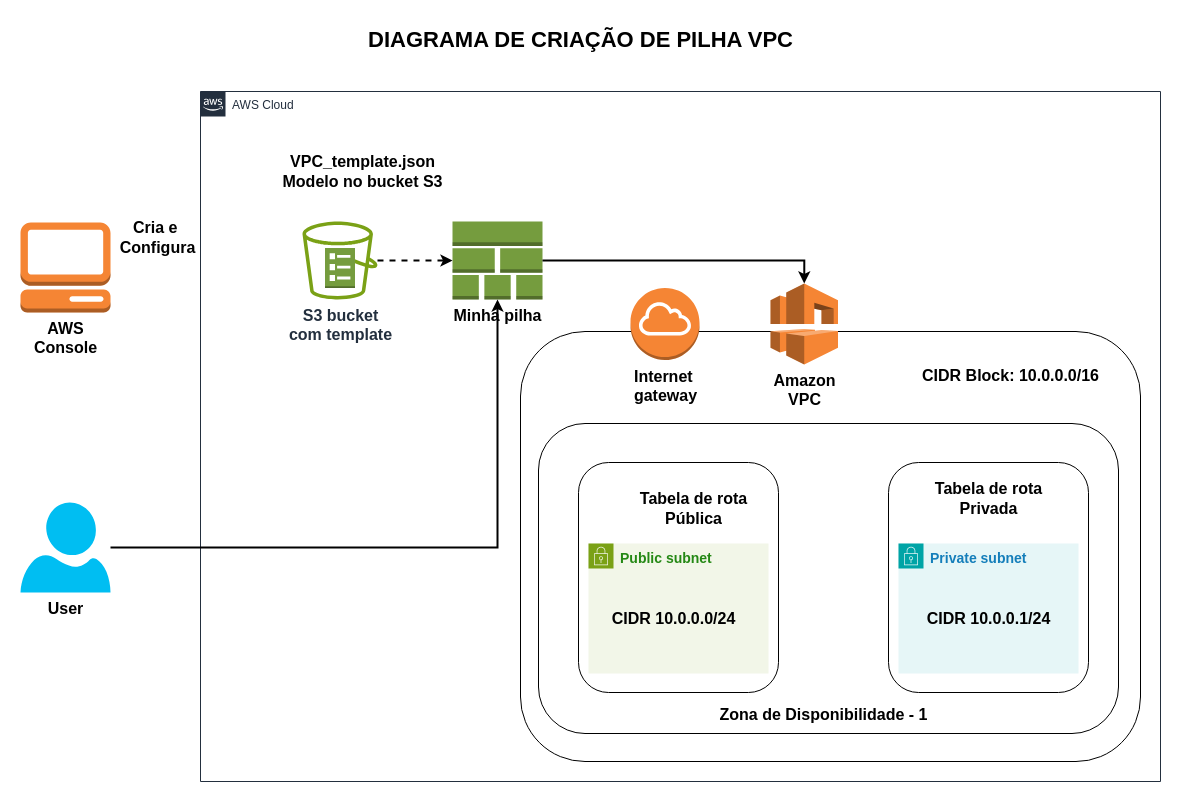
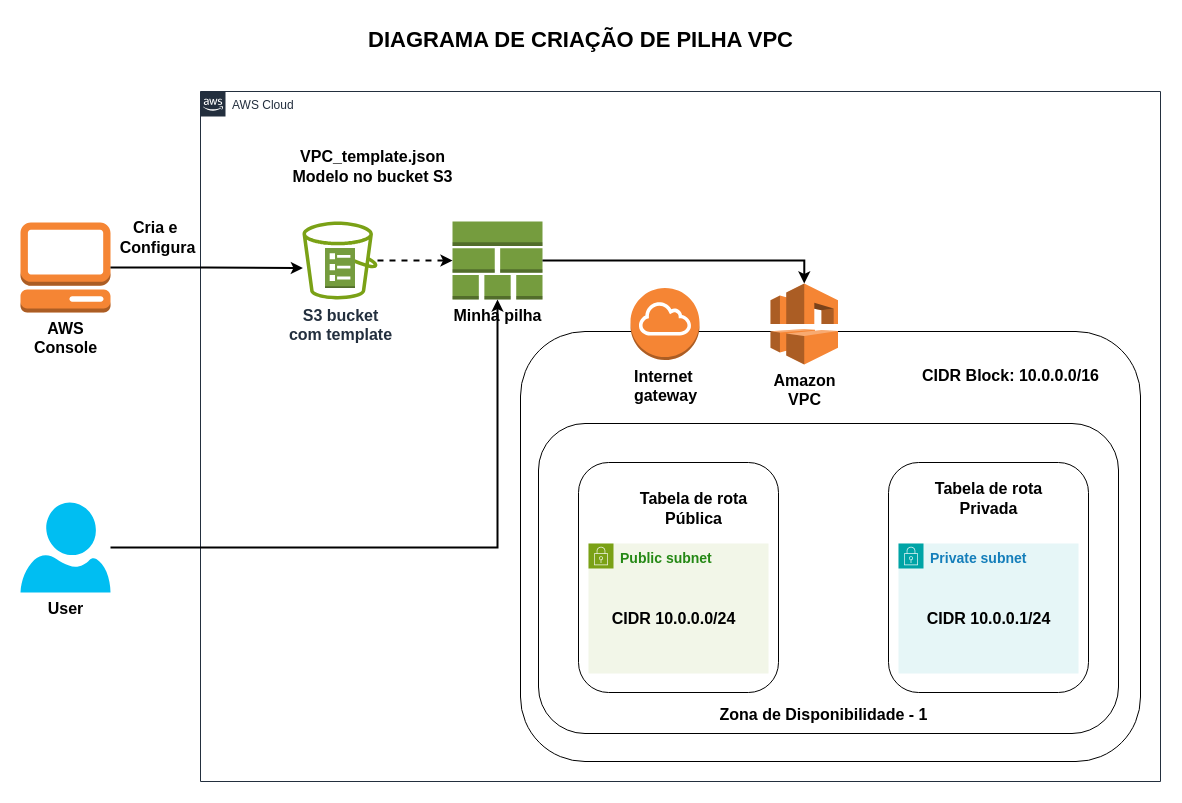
node "VPC_template.json Modelo no bucket S3": moved (363, 172) -> (373, 167)
edge "AWS Console" -> "S3 bucket com template": added
